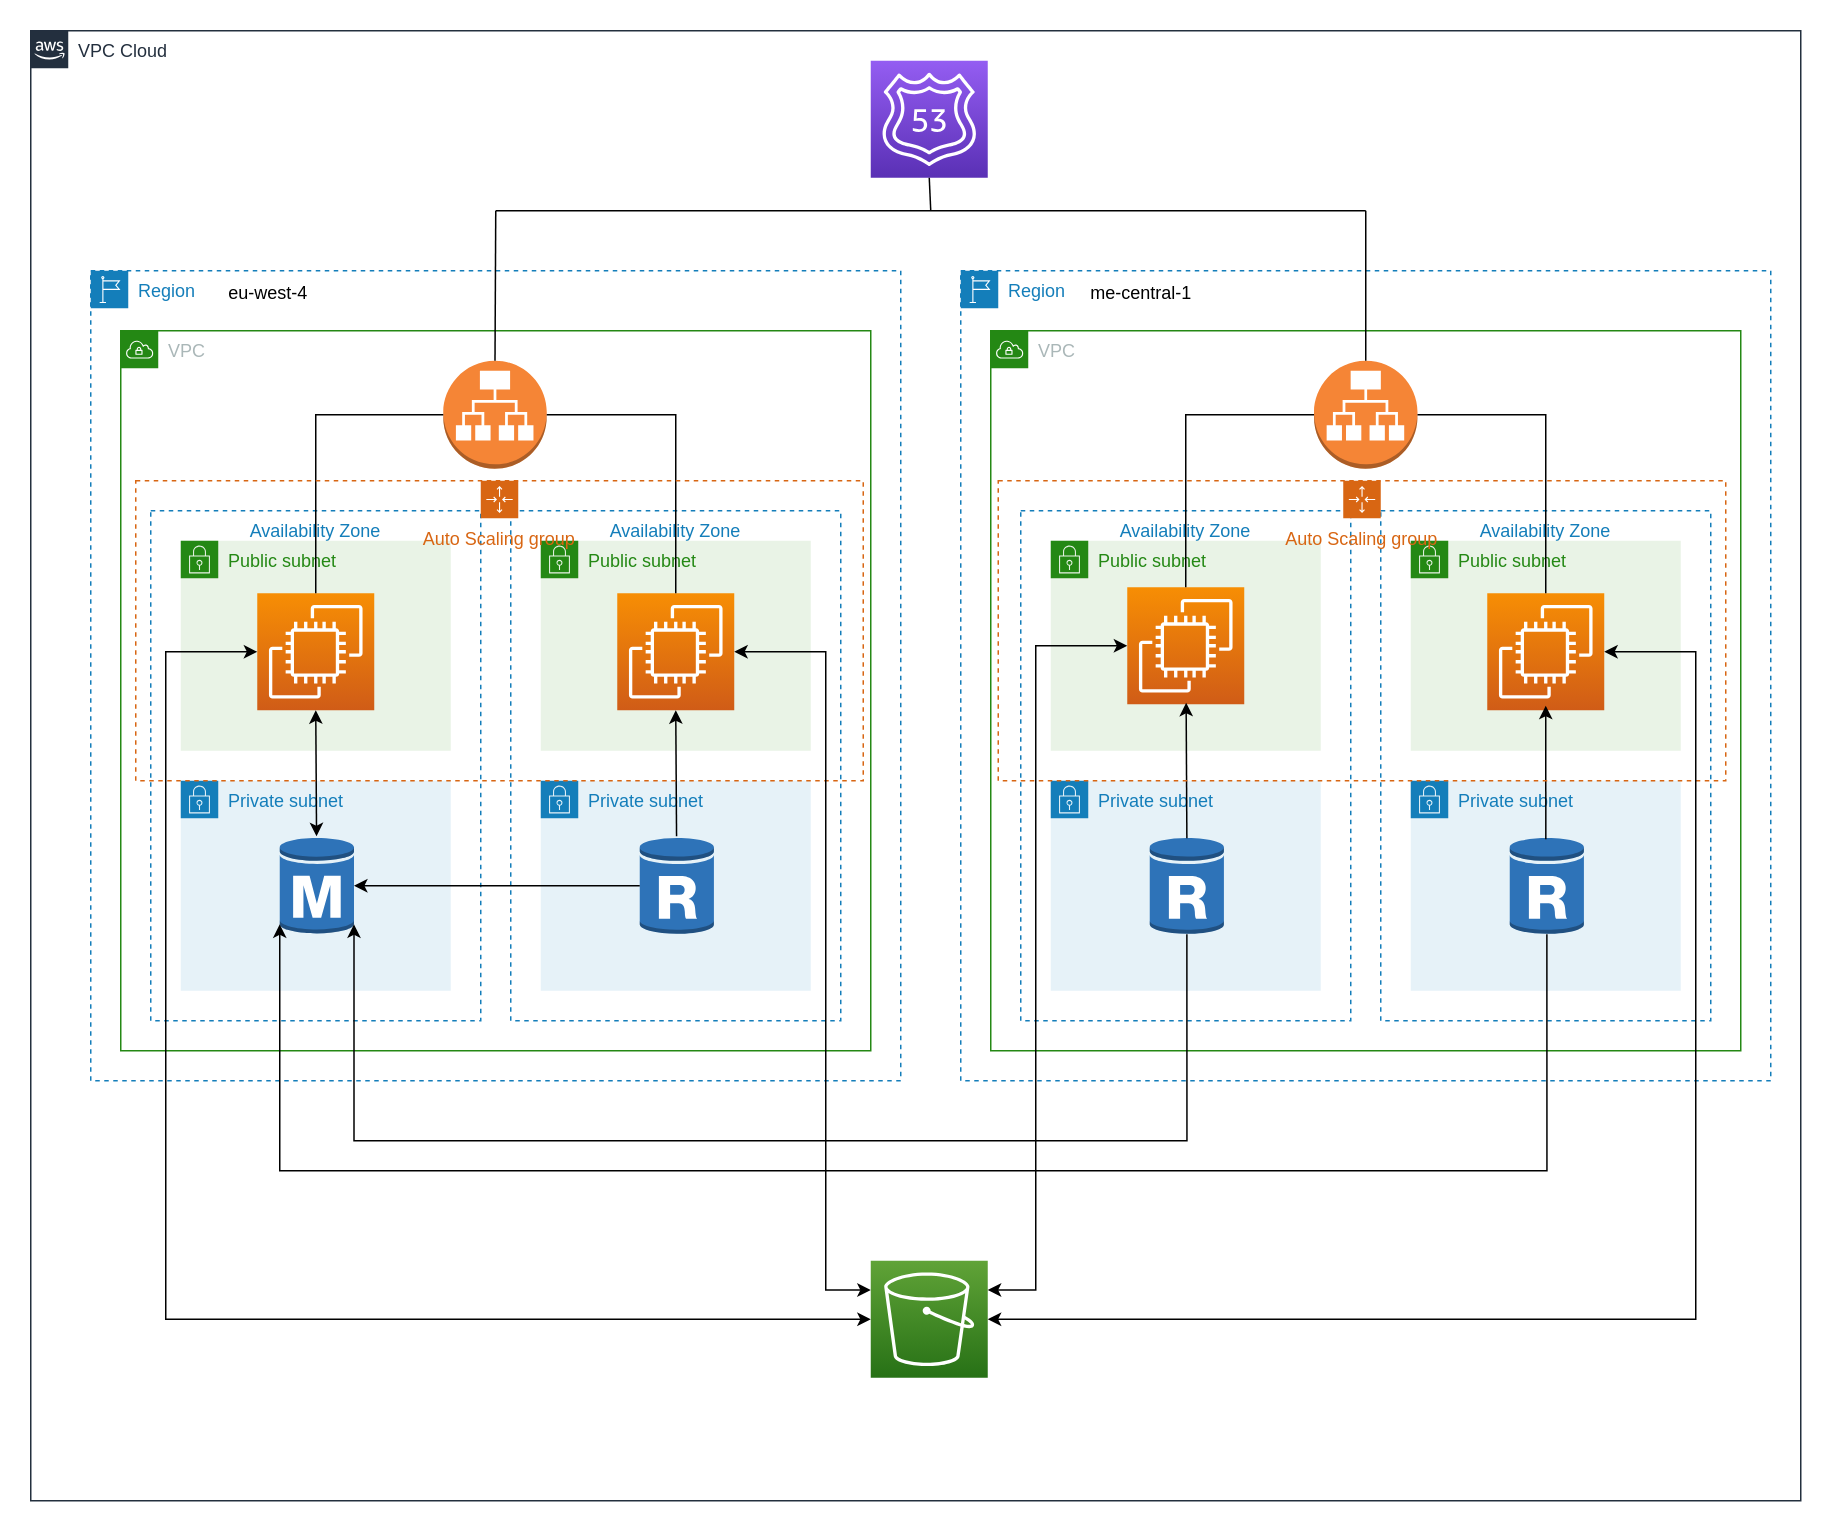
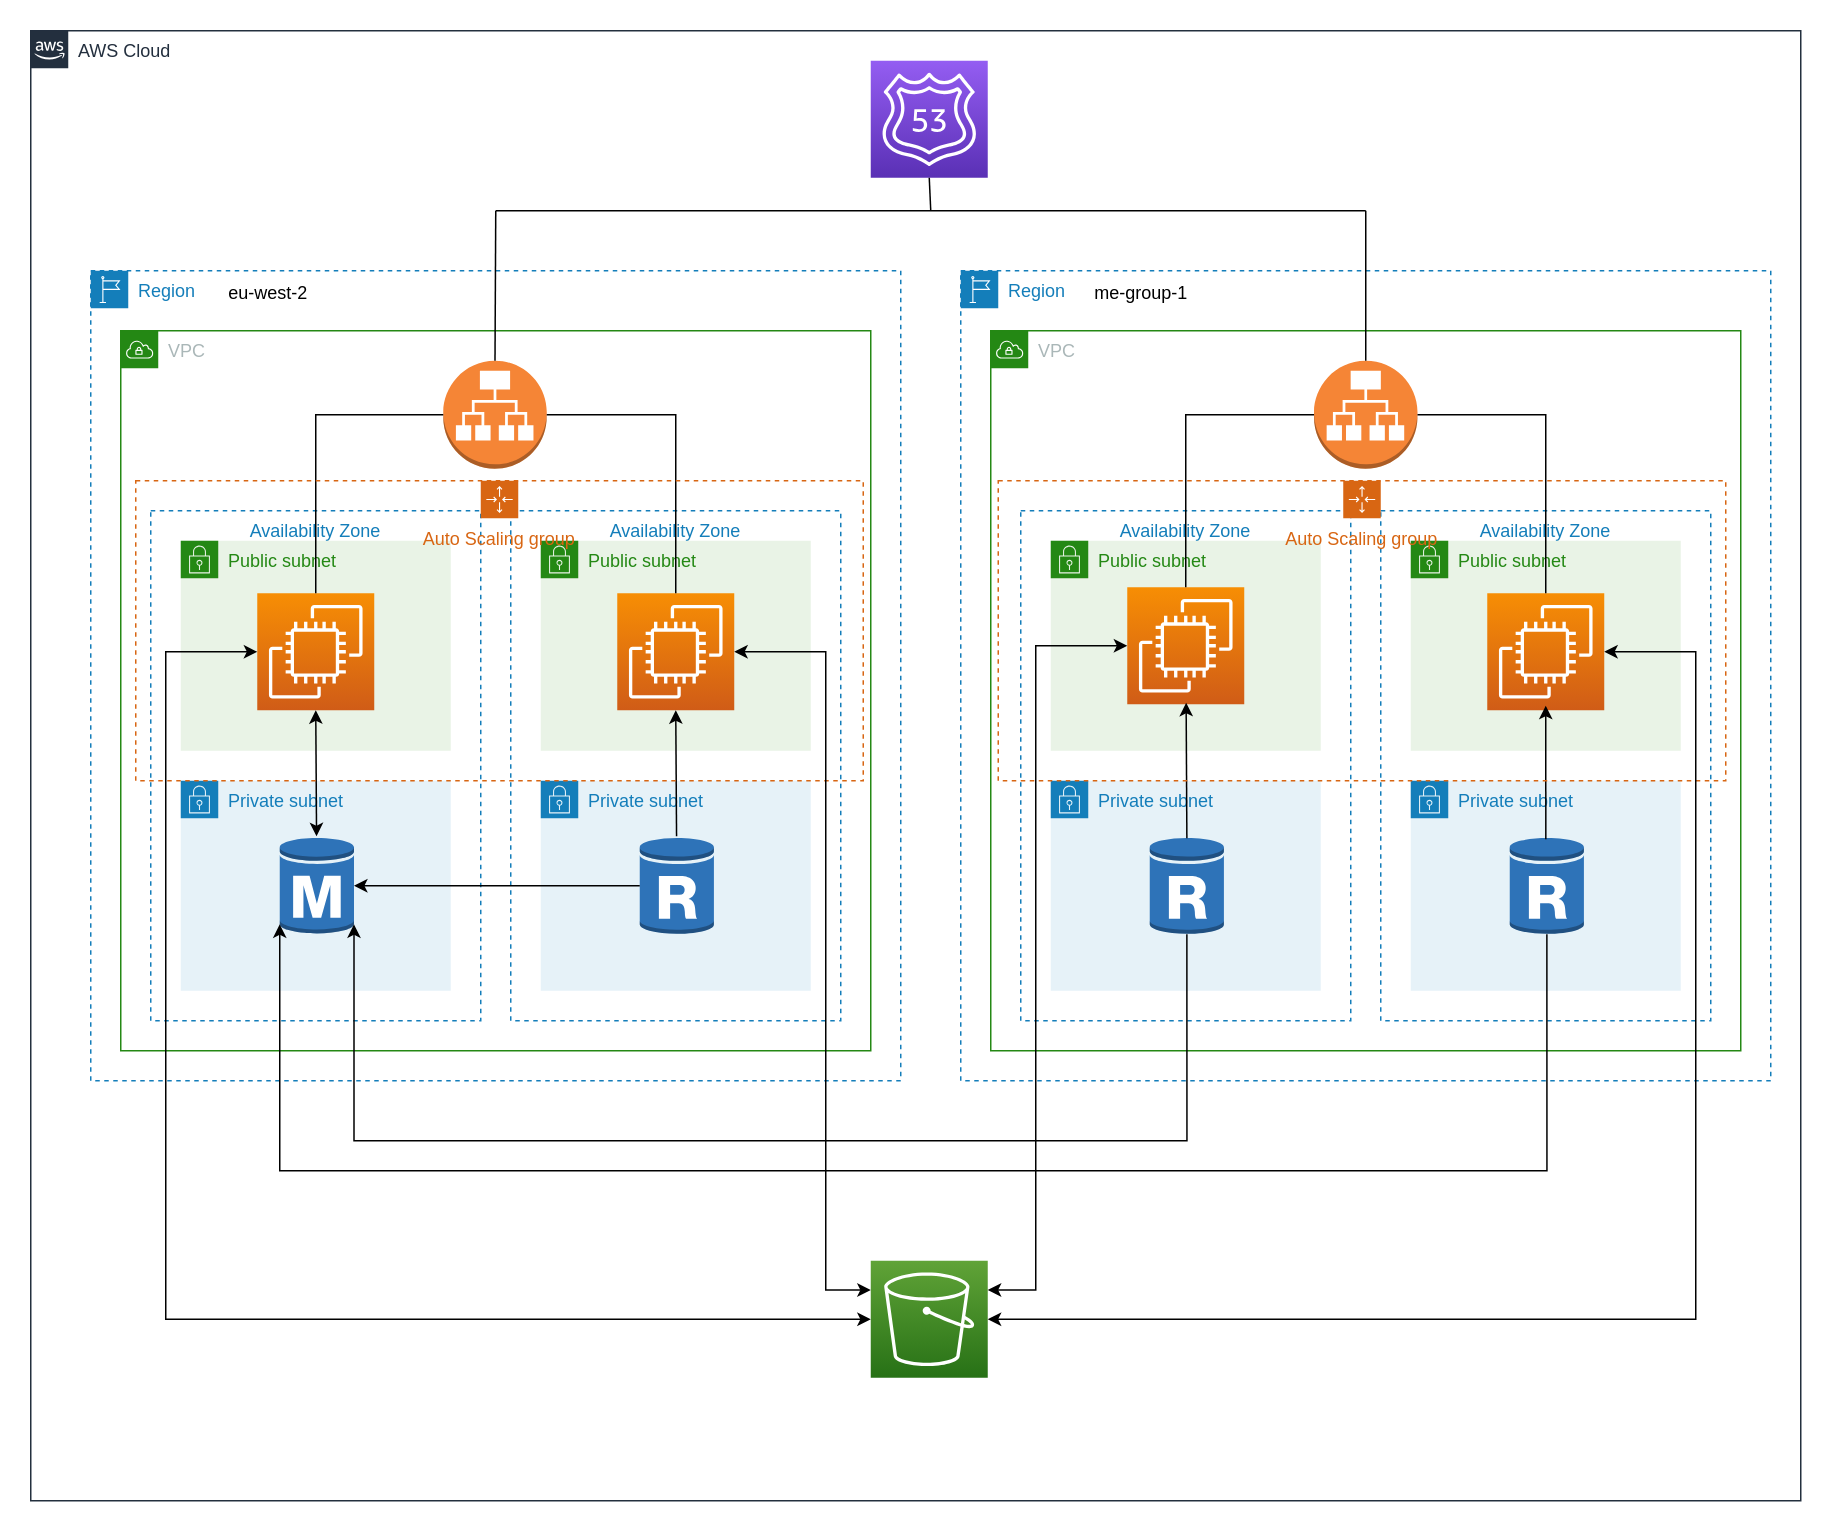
node "VPC Cloud": label "VPC Cloud" -> "AWS Cloud"
node "eu-west-4": label "eu-west-4" -> "eu-west-2"
node "me-central-1": label "me-central-1" -> "me-group-1"
